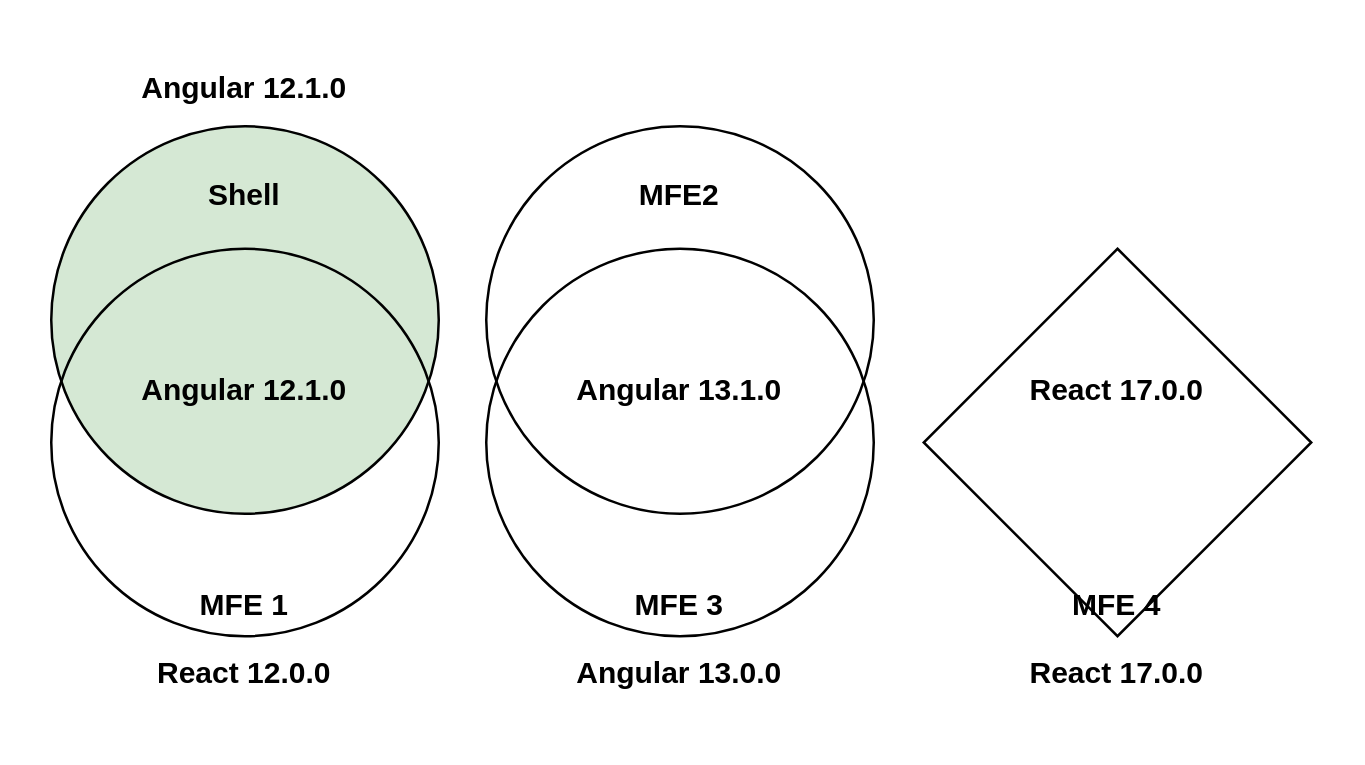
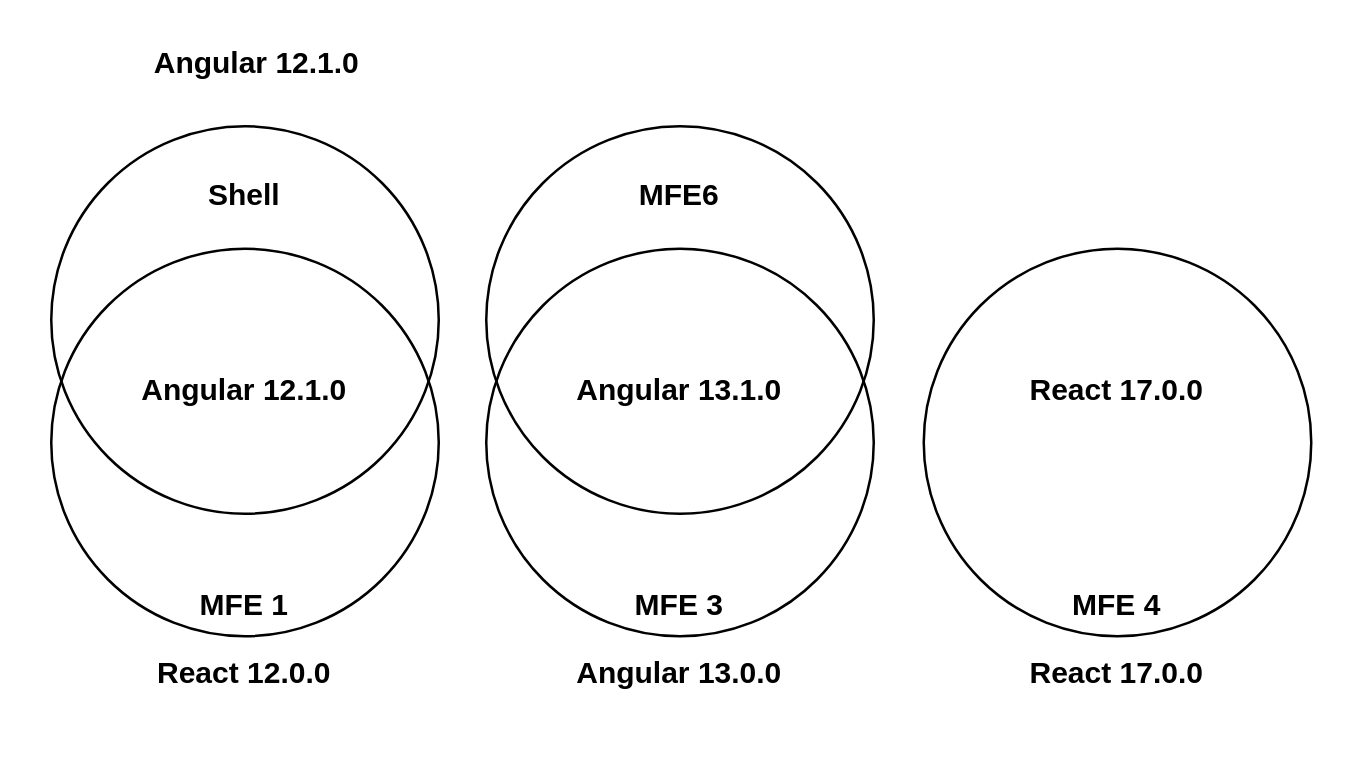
node "Angular 12.1.0": moved (245, 89) -> (258, 64)
node "Shell": fillcolor #d5e8d4 -> #ffffff
node "MFE2": label "MFE2" -> "MFE6"
node "React 17.0.0 MFE 4": shape diamond -> ellipse
